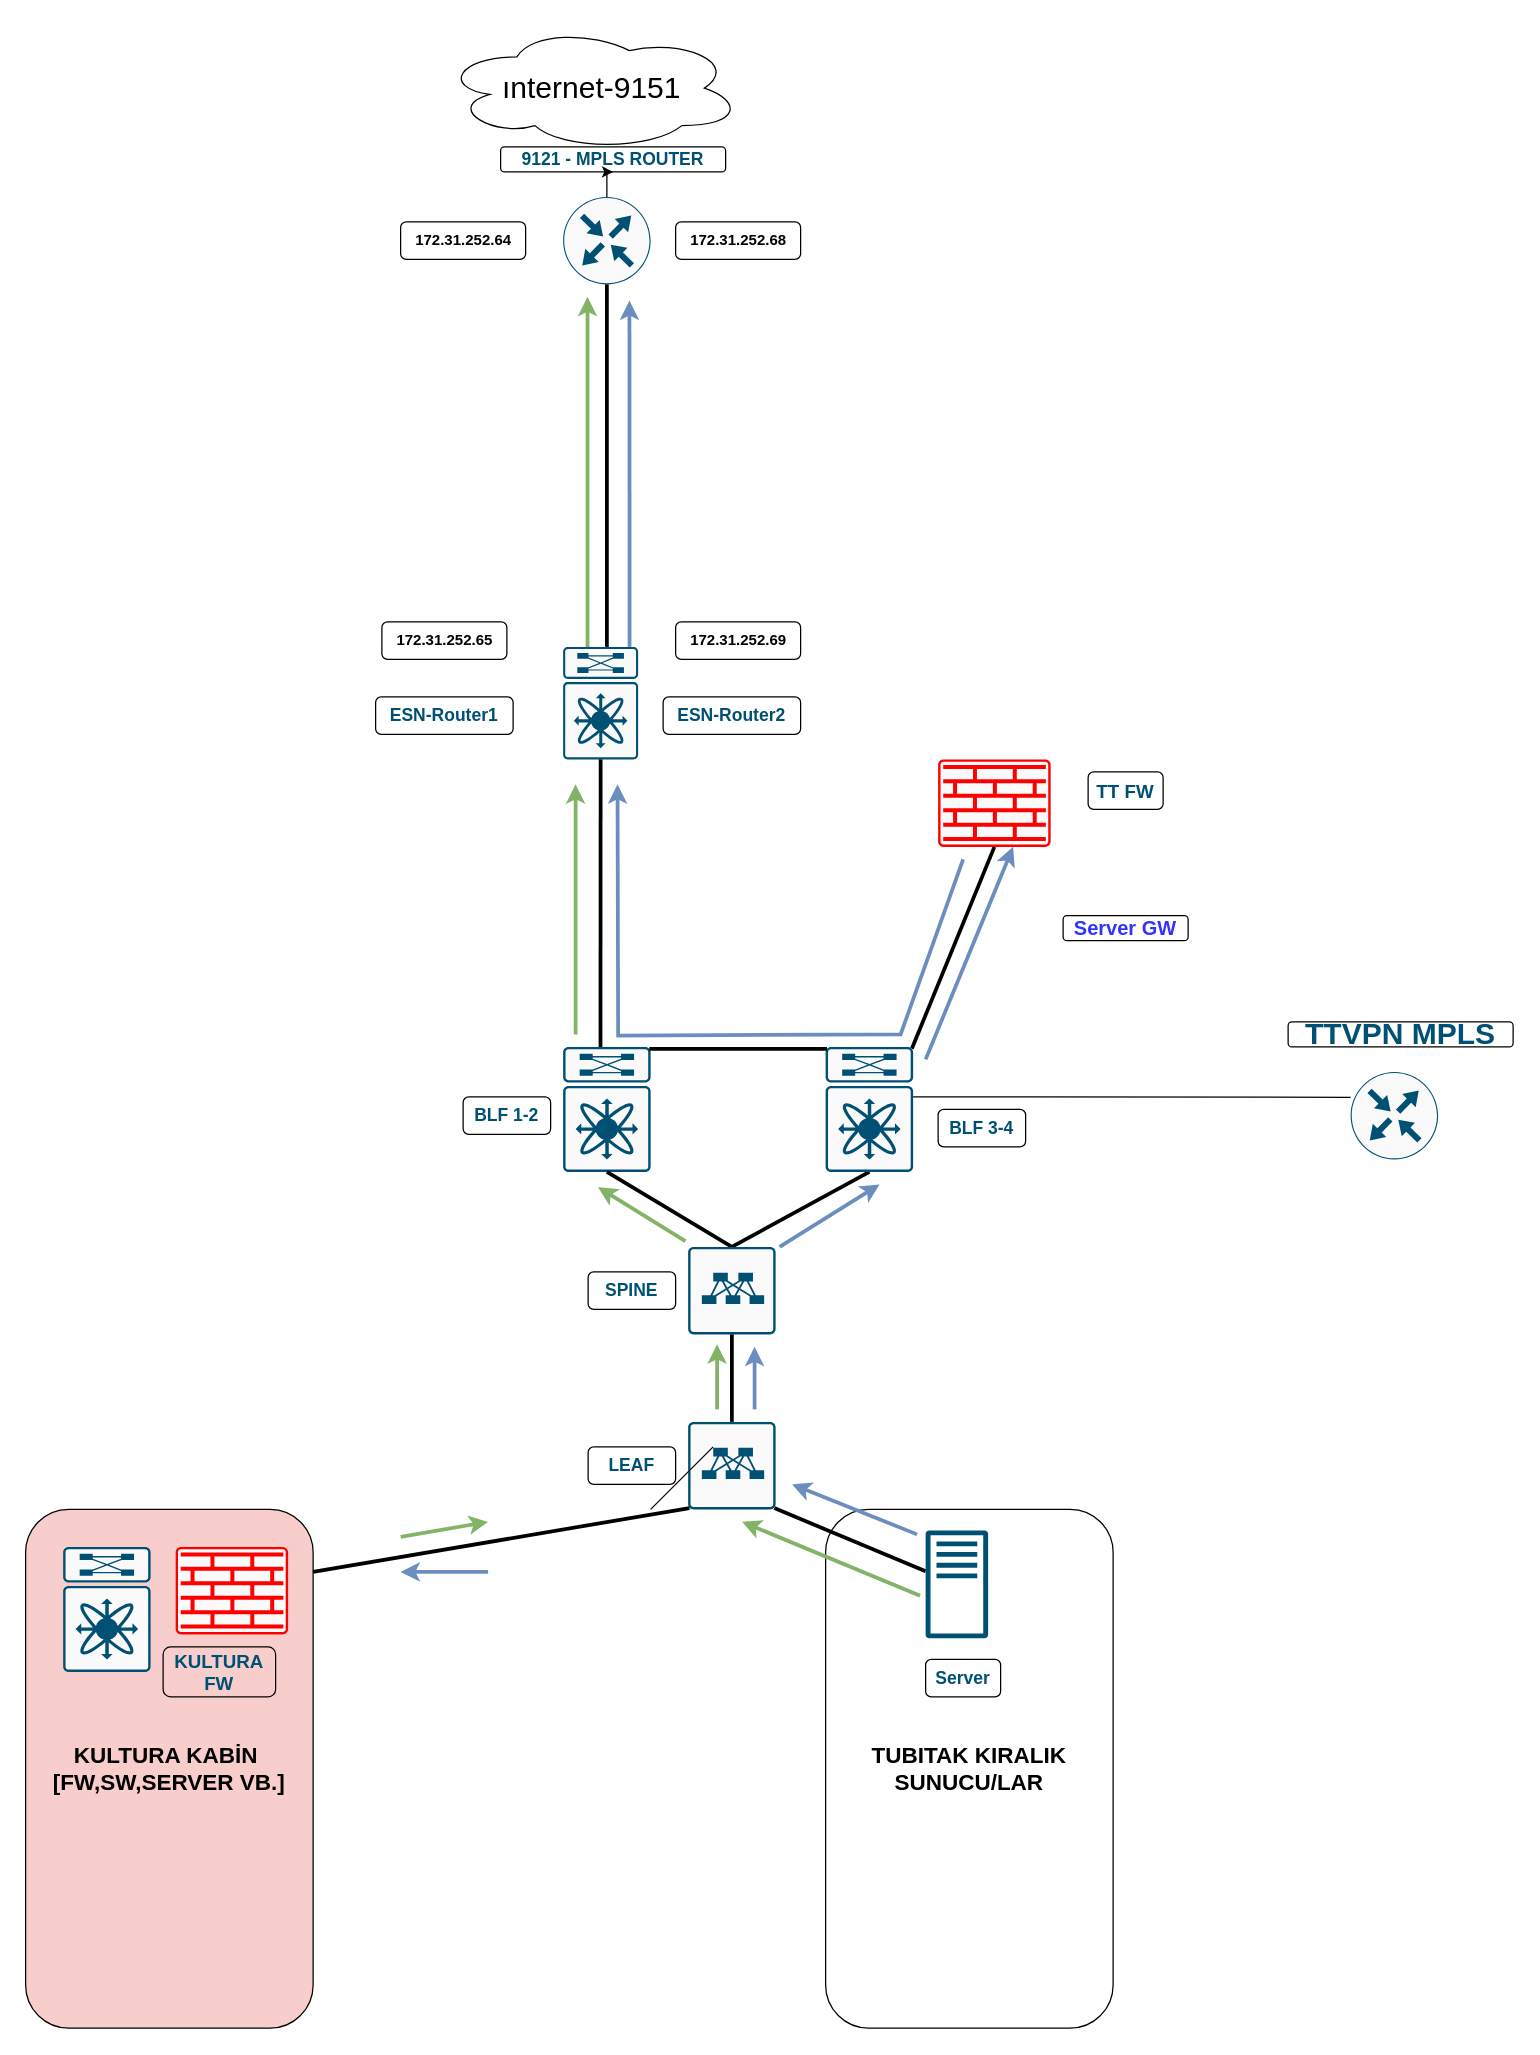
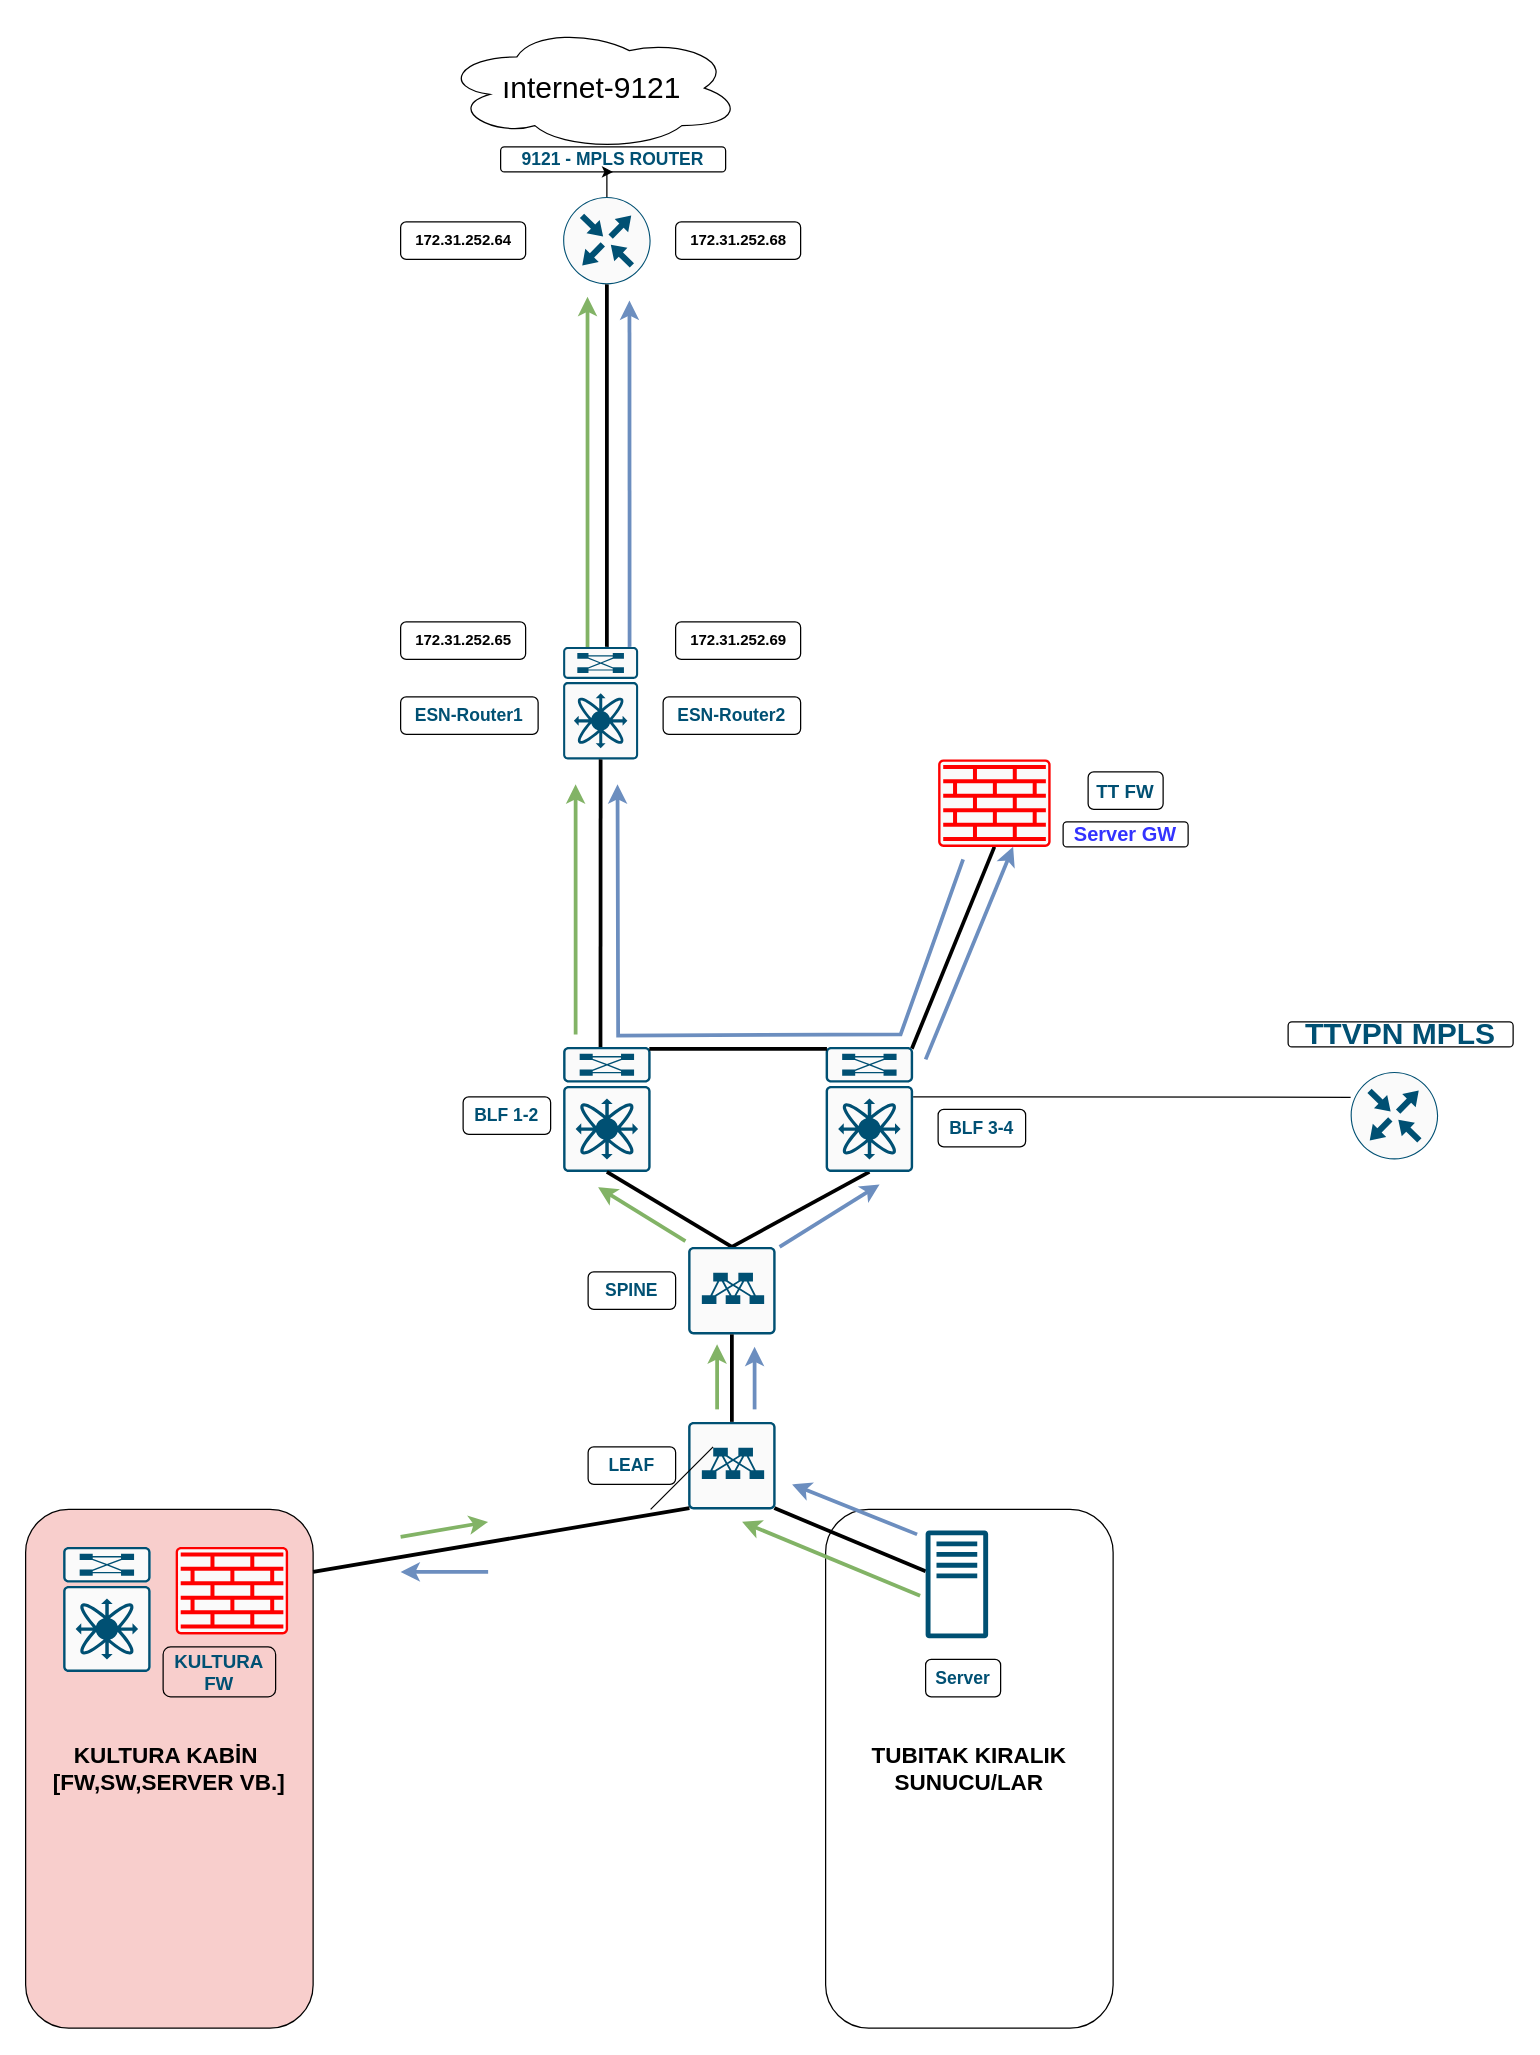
node "ınternet-9151": label "ınternet-9151" -> "ınternet-9121"
node "172.31.252.65": moved (444, 641) -> (463, 641)
node "ESN-Router1": moved (444, 716) -> (469, 716)
node "Server GW": moved (1126, 928) -> (1126, 834)
